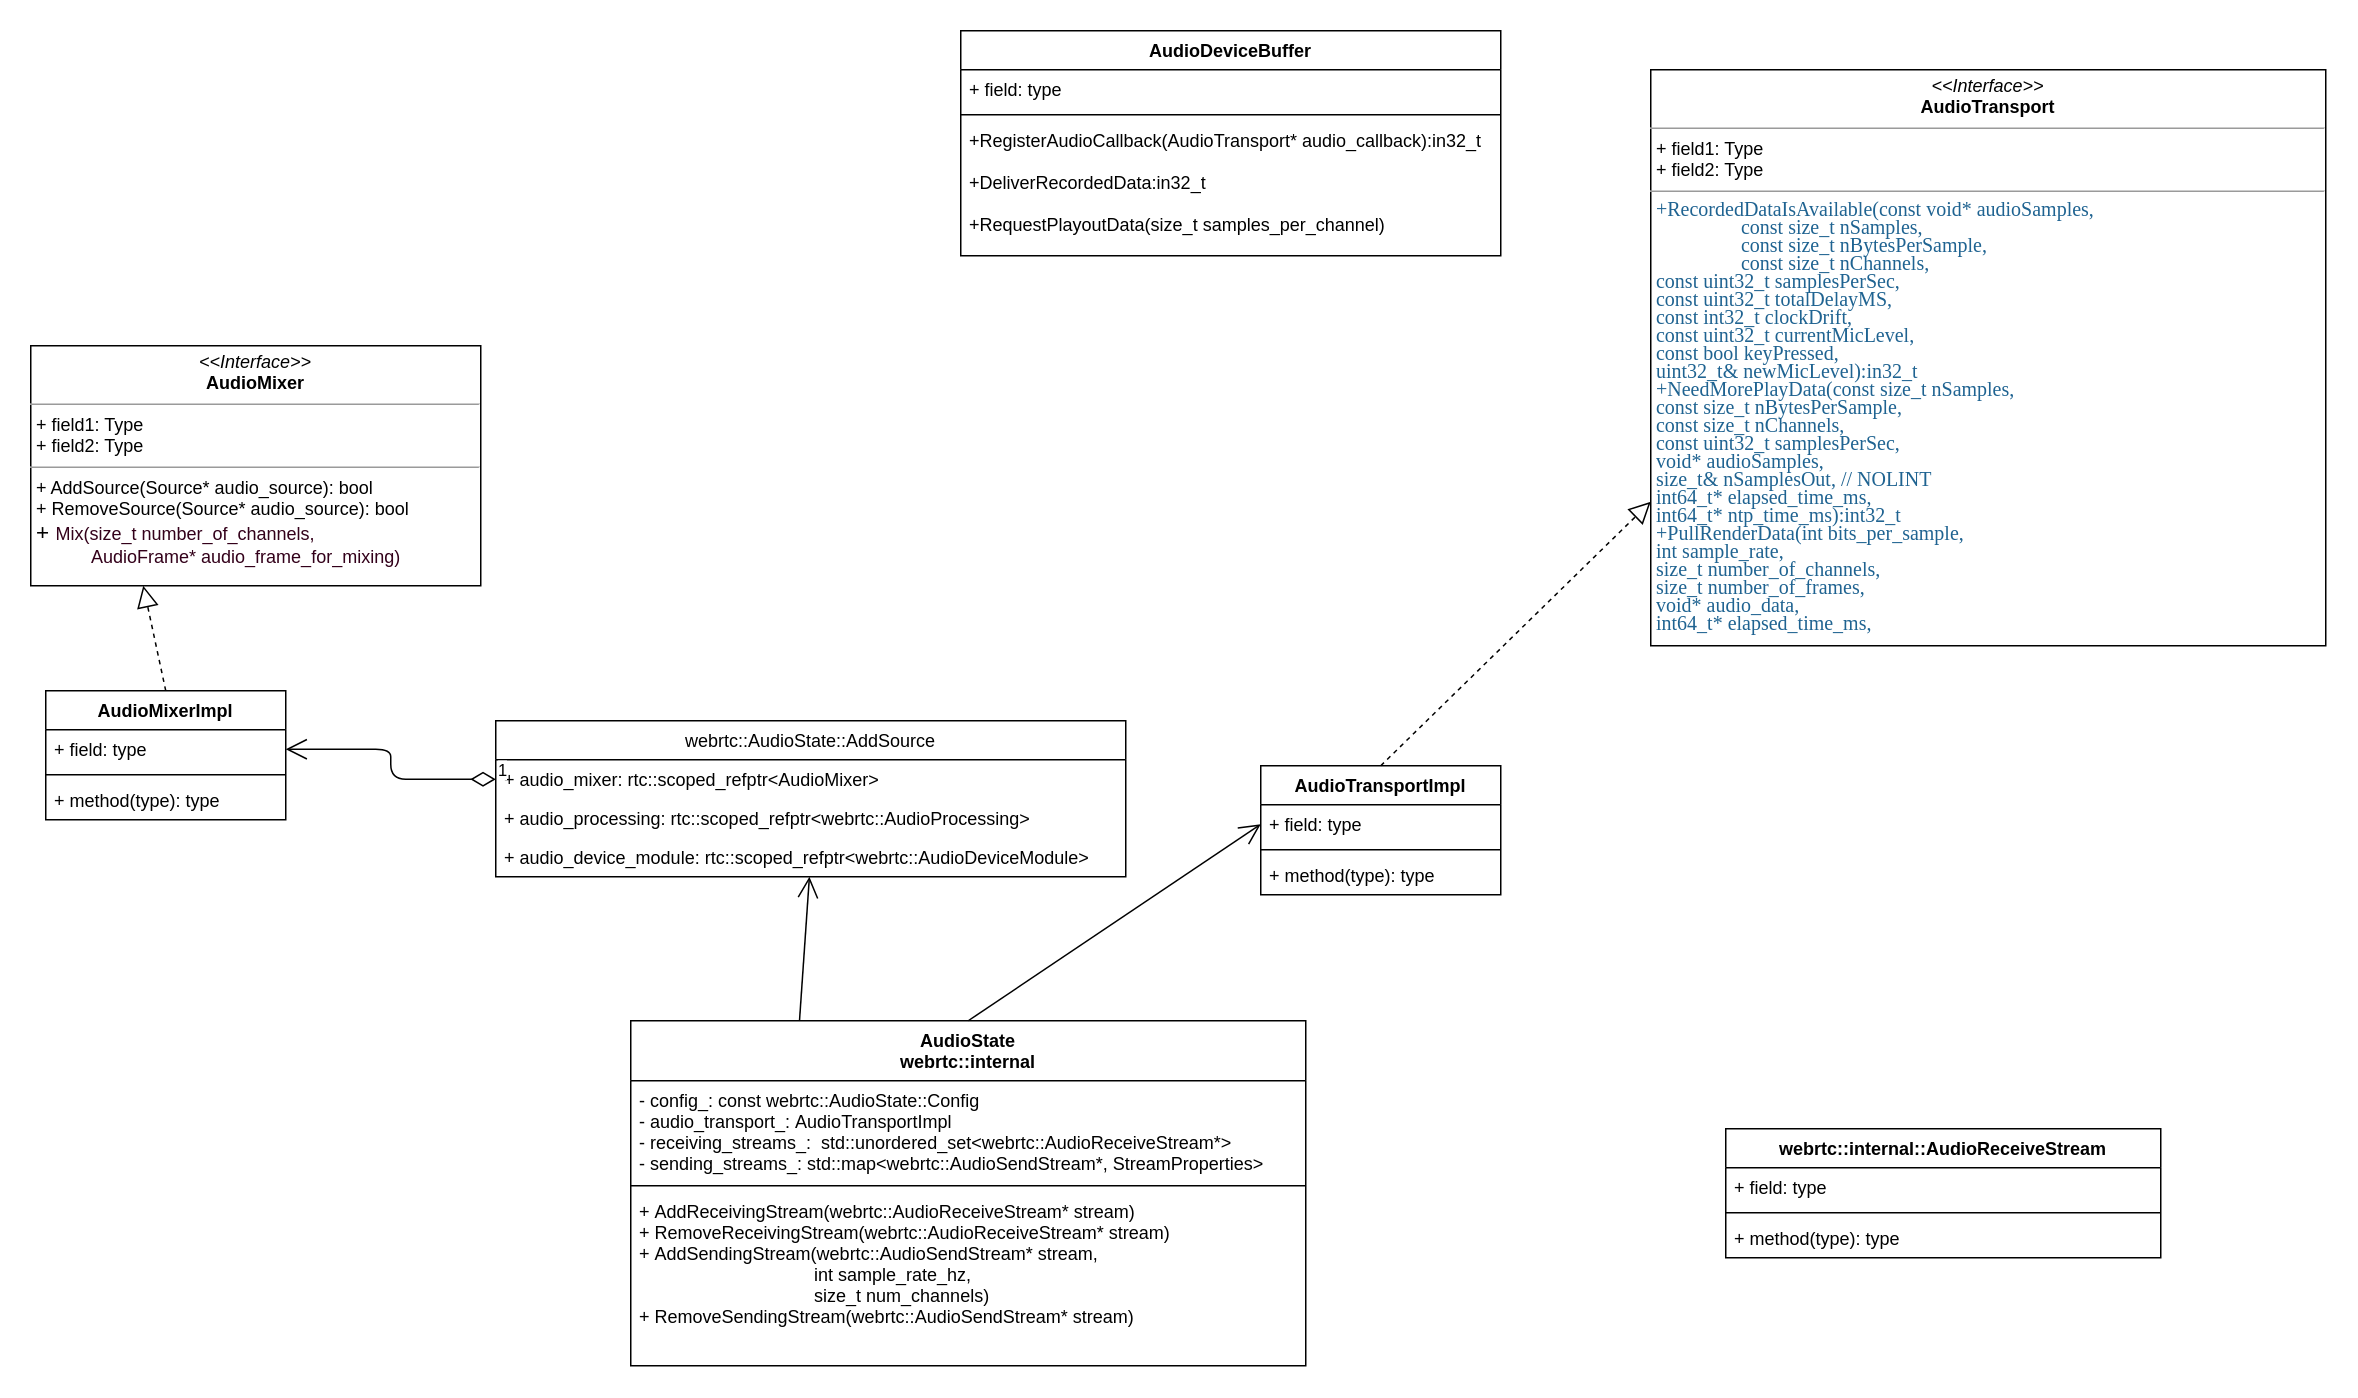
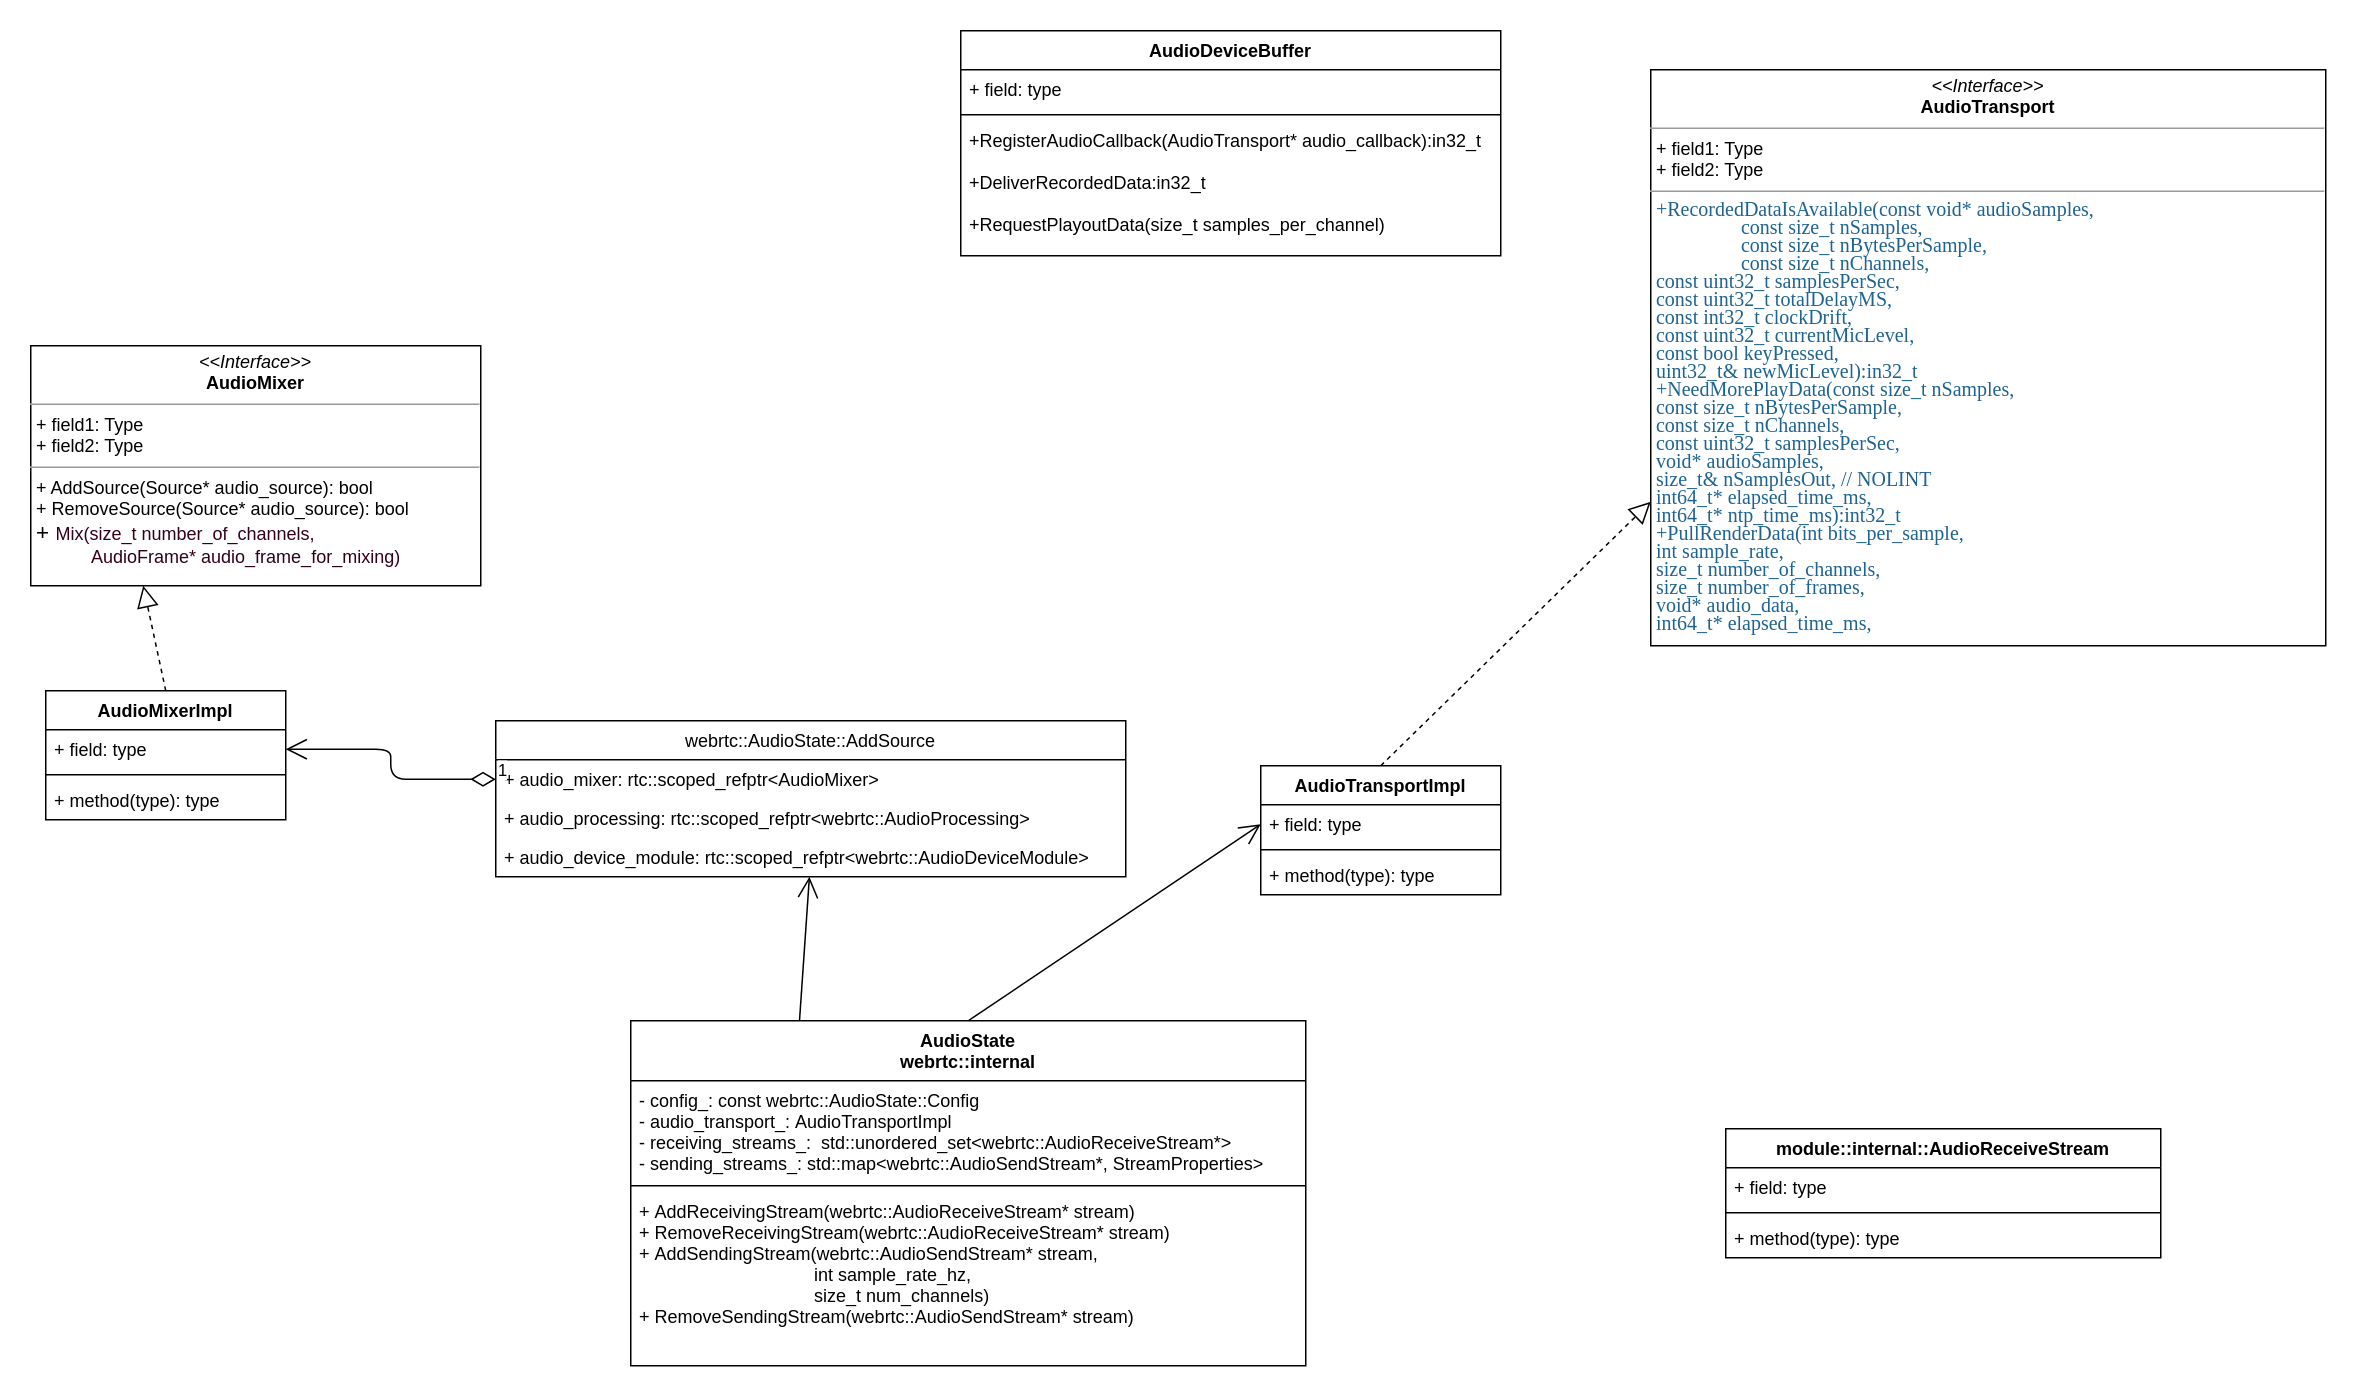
node "webrtc::internal::AudioReceiveStream": label "webrtc::internal::AudioReceiveStream" -> "module::internal::AudioReceiveStream"
